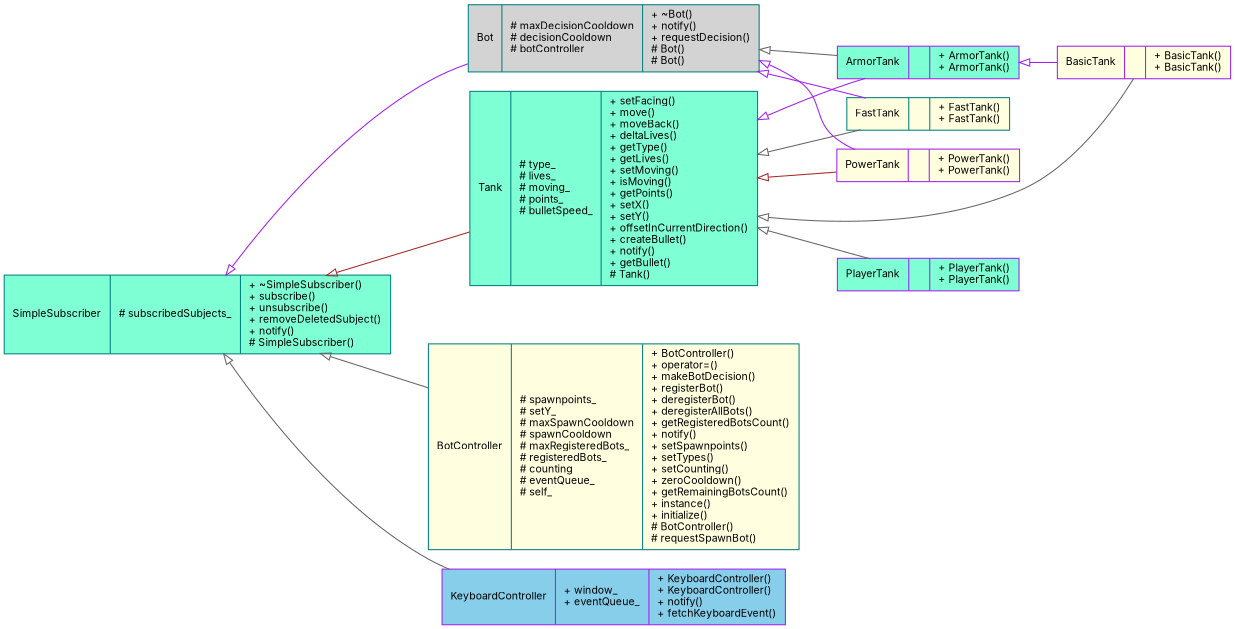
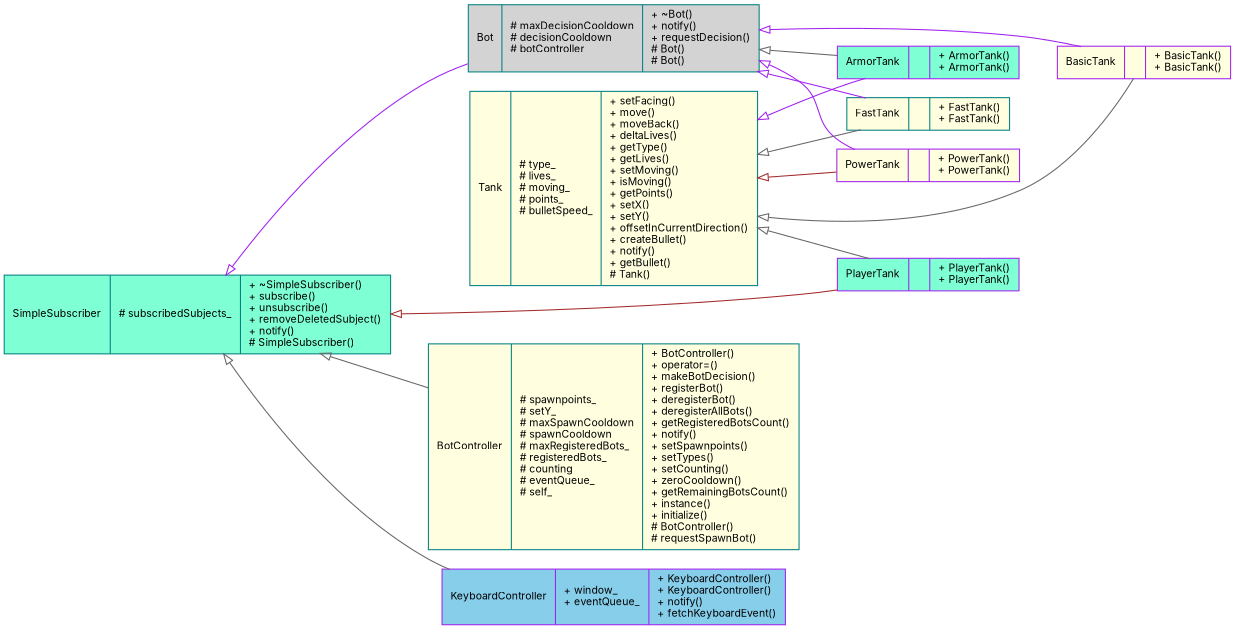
edge "BasicTank" -> "ArmorTank": now "BasicTank" -> "Bot"
node "Tank": fillcolor aquamarine -> lightyellow
edge "Tank" -> "SimpleSubscriber": now "PlayerTank" -> "SimpleSubscriber"
